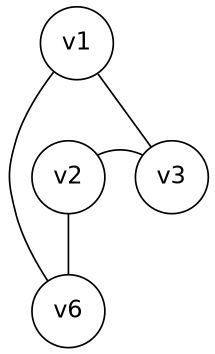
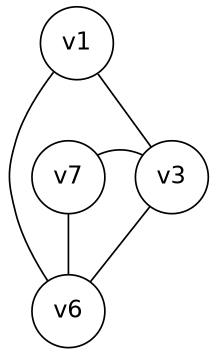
node "v2": label "v2" -> "v7"
edge "v3" -- "v6": added
